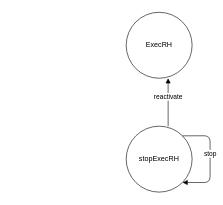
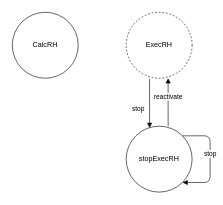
node "CalcRH": added
node "ExecRH": style solid -> dashed
edge "ExecRH" -> "stopExecRH": added, label "stop"
